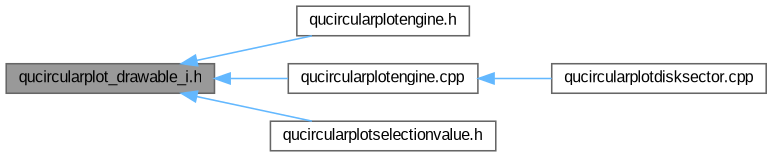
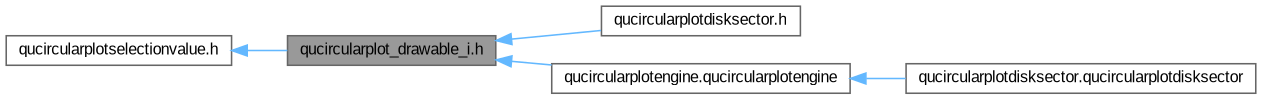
node "qucircularplotengine.h": label "qucircularplotengine.h" -> "qucircularplotdisksector.h"
node "qucircularplotengine.cpp": label "qucircularplotengine.cpp" -> "qucircularplotengine.qucircularplotengine"
node "qucircularplotdisksector.cpp": label "qucircularplotdisksector.cpp" -> "qucircularplotdisksector.qucircularplotdisksector"
edge "qucircularplotselectionvalue.h" -> "qucircularplot_drawable_i.h": reversed
